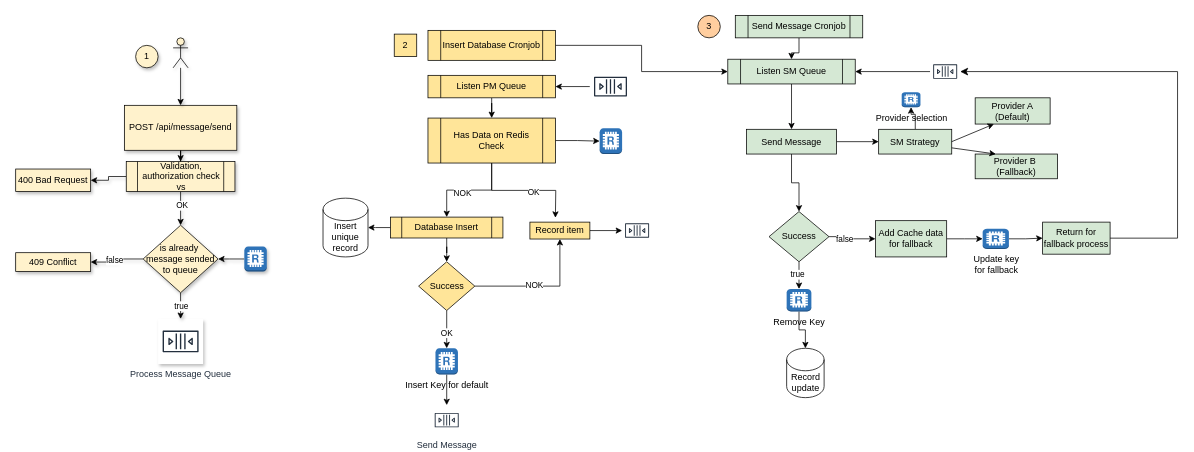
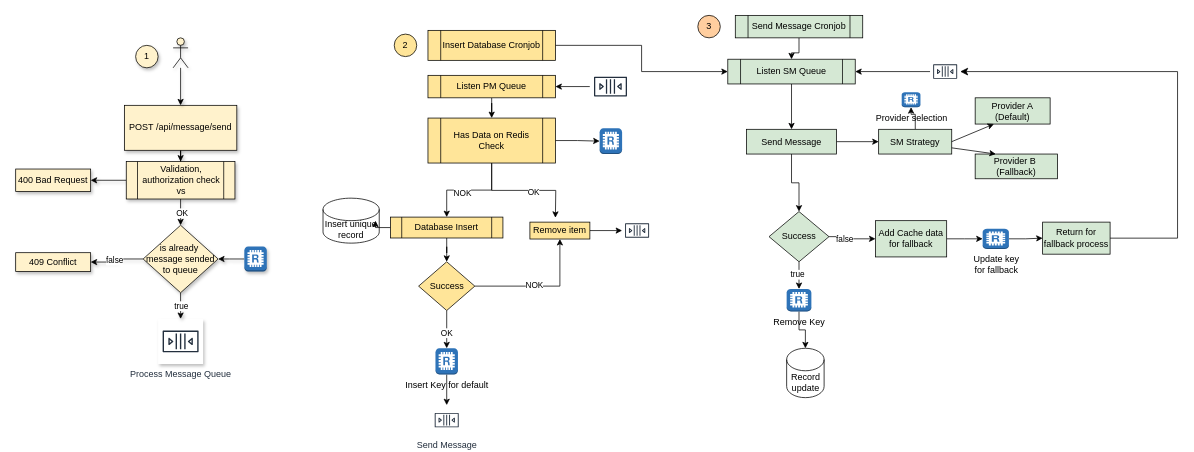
node "2": shape rectangle -> ellipse
node "Validation, authorization check vs": size 109x30 -> 109x38
node "Insert unique record": size 45x59 -> 56x45
node "Record item": label "Record item" -> "Remove item"
